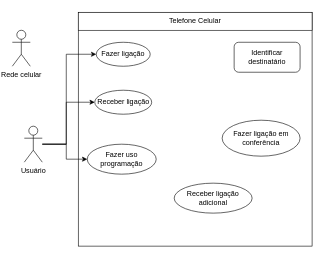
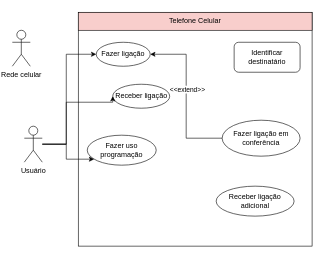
node "Telefone Celular": fillcolor #ffffff -> #f8cecc
edge "Fazer ligação em conferência" -> "Fazer ligação": added, label "<<extend>>"
node "Receber ligação": moved (123, 102) -> (141, 96)
node "Fazer uso programação": moved (122, 159) -> (122, 150)
node "Receber ligação adicional": moved (213, 198) -> (255, 201)
